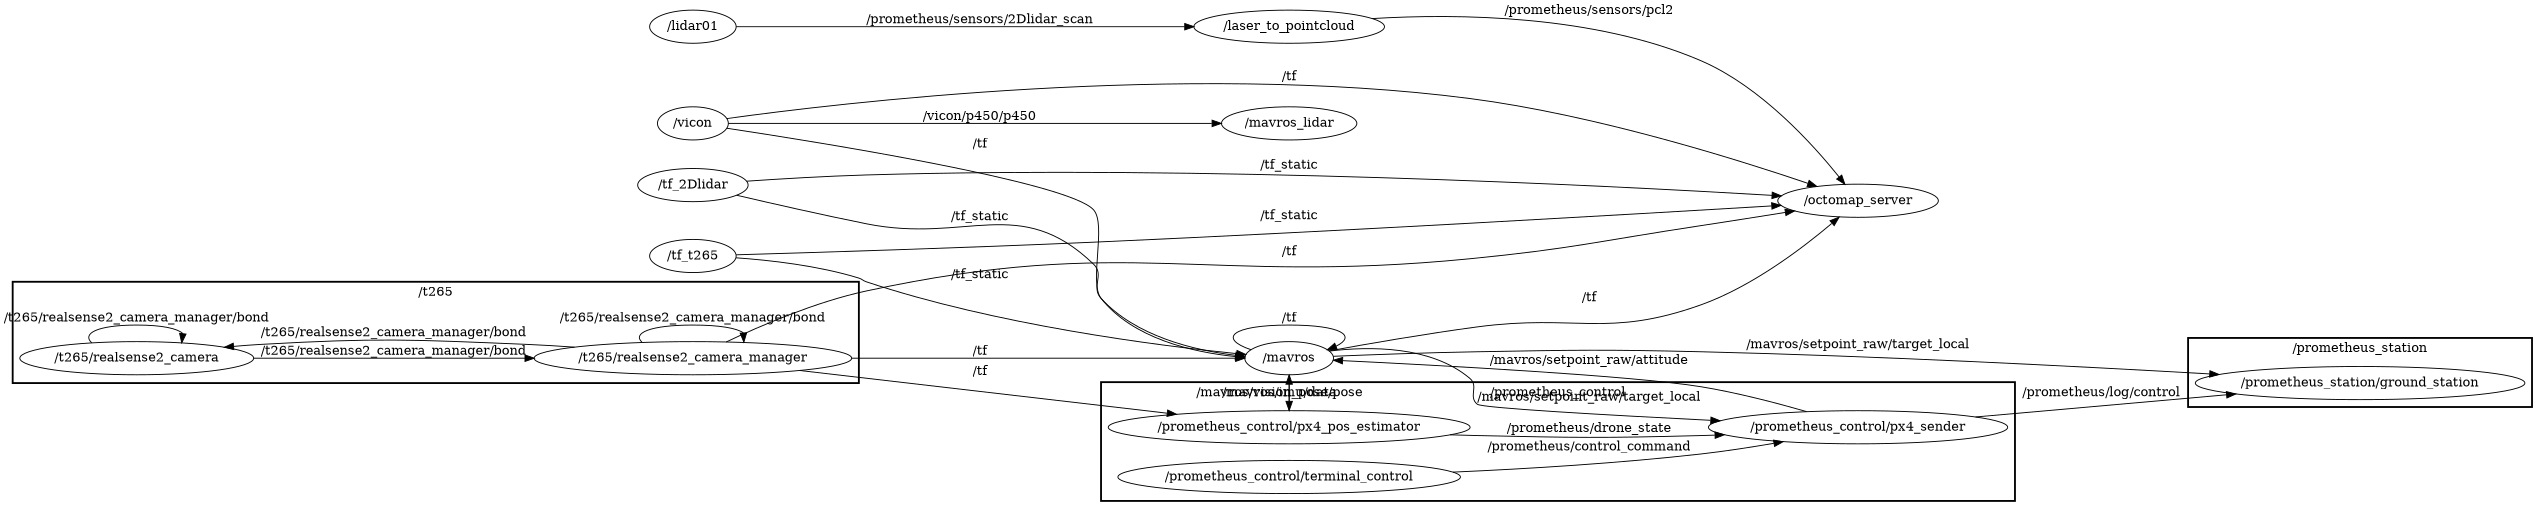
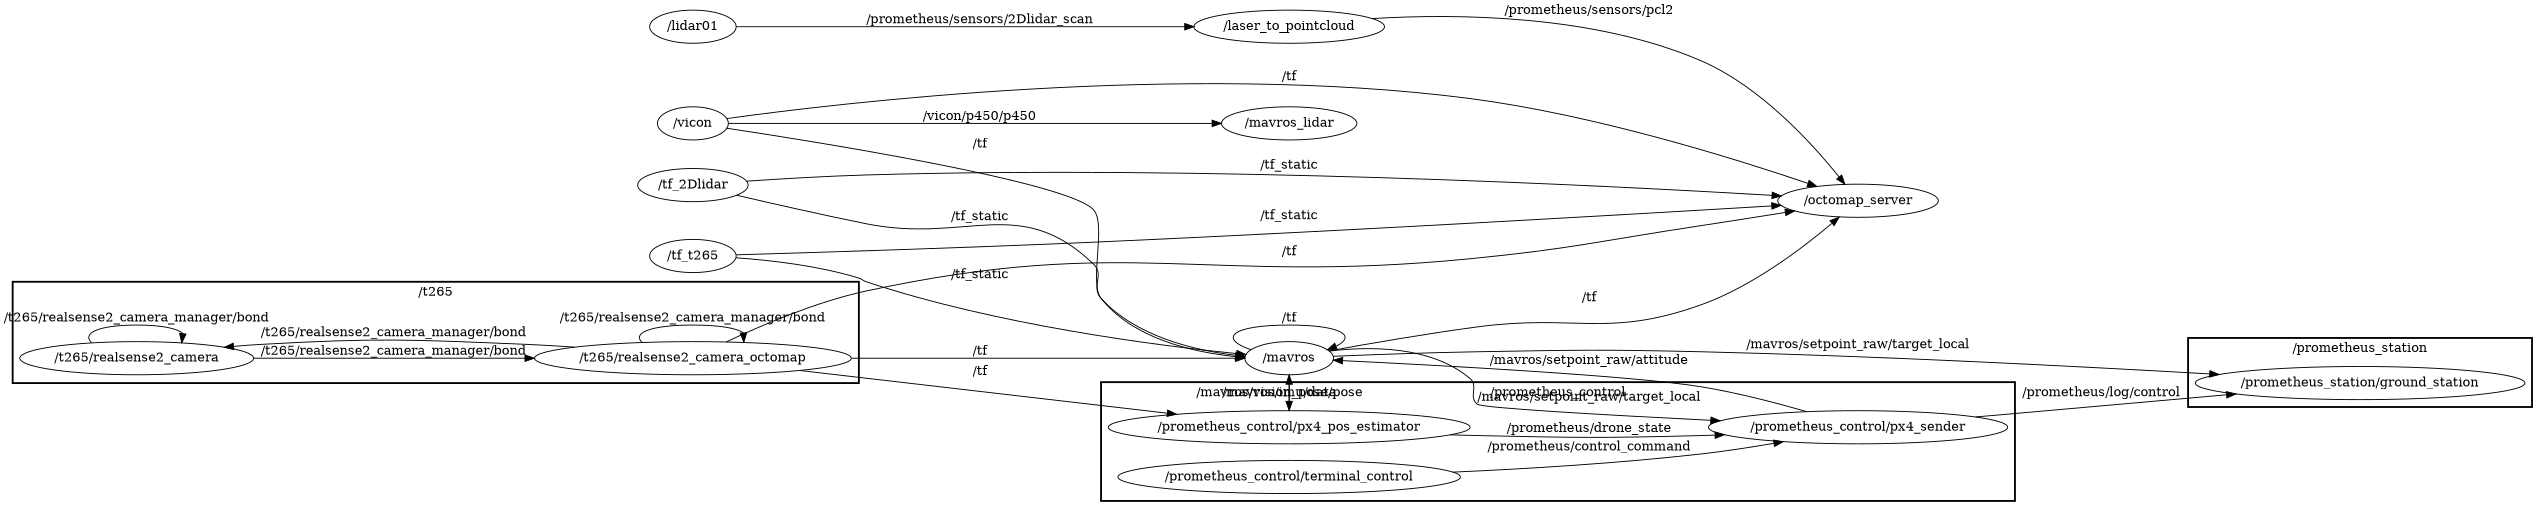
node "/t265/realsense2_camera_manager": label "/t265/realsense2_camera_manager" -> "/t265/realsense2_camera_octomap"
